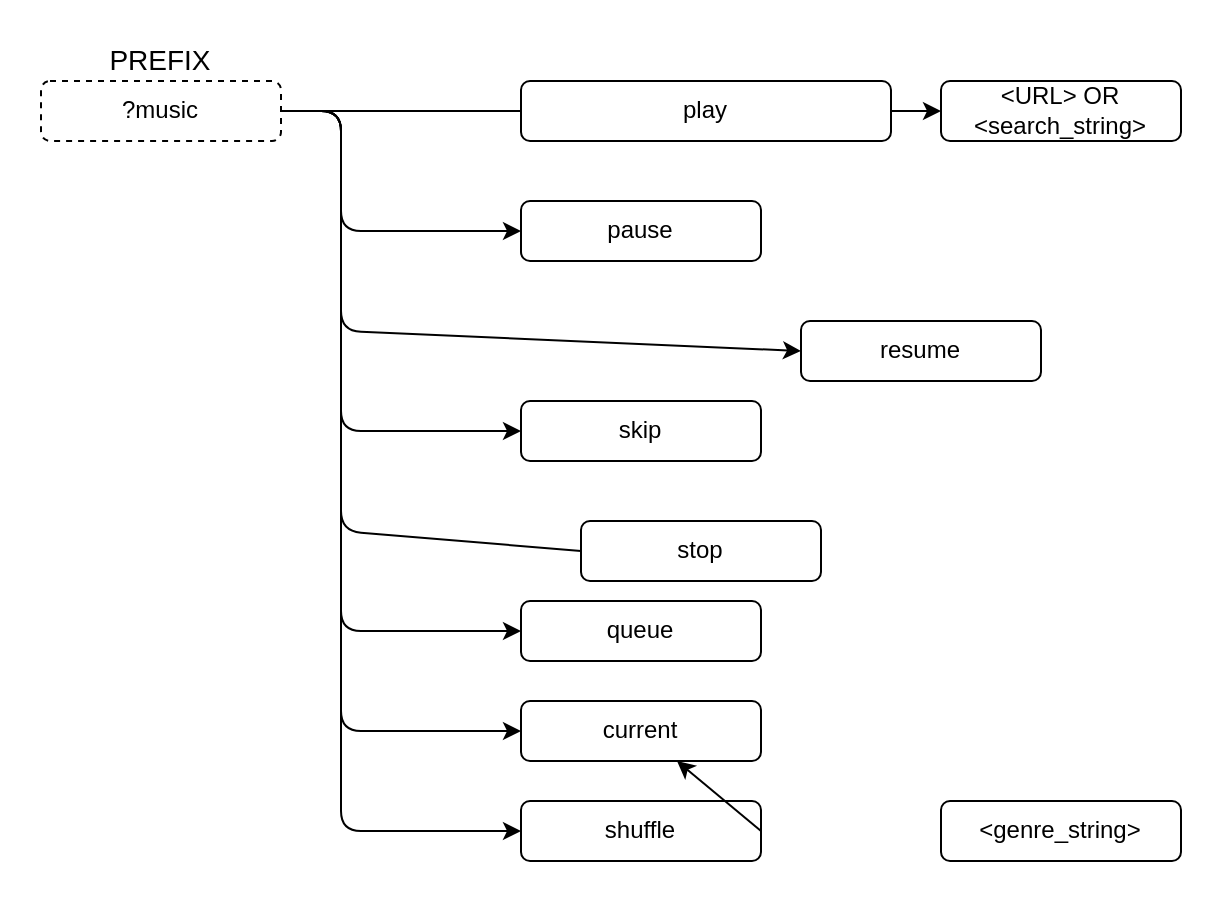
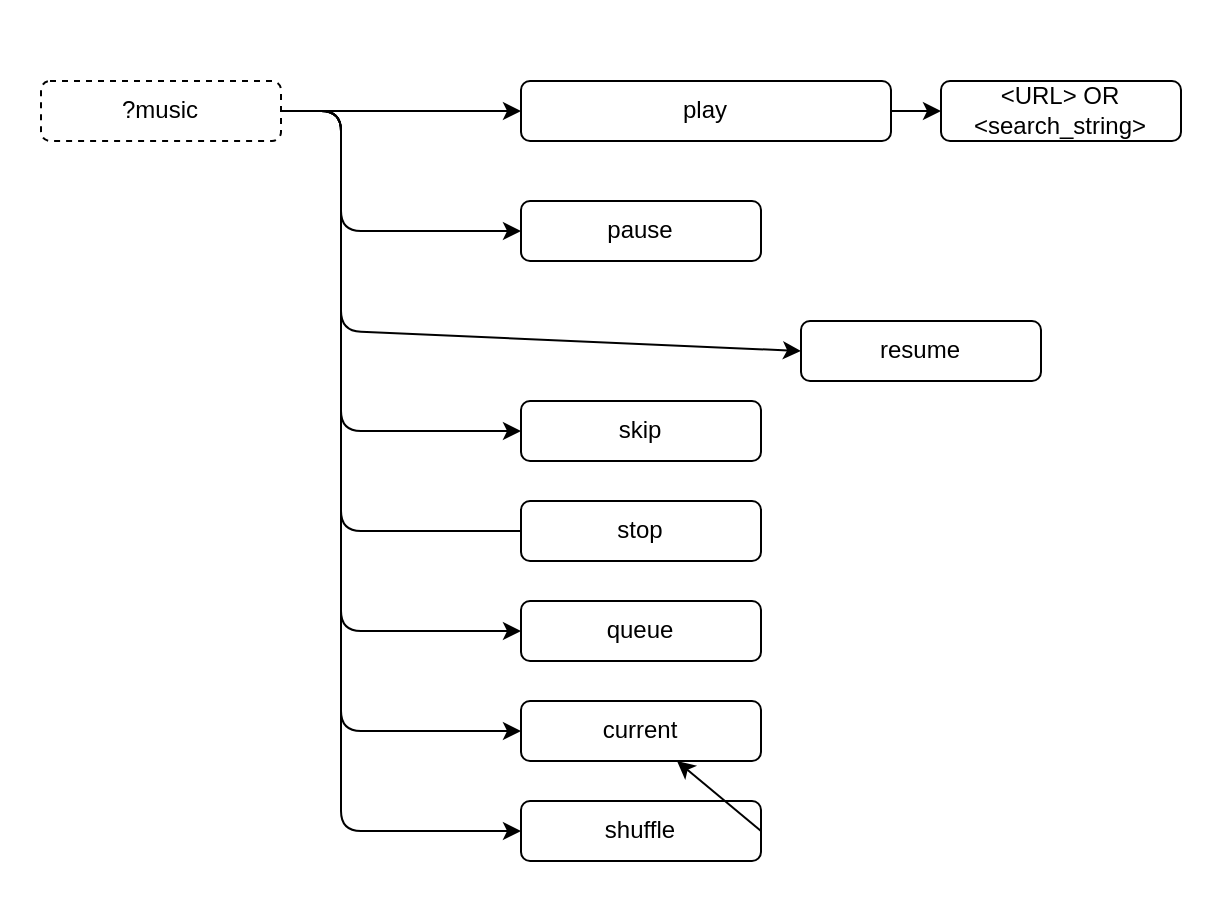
node "PREFIX": removed
edge "?music" -- "play": arrowhead none -> classic
node "stop": moved (701, 551) -> (641, 531)
node "<genre_string>": removed
